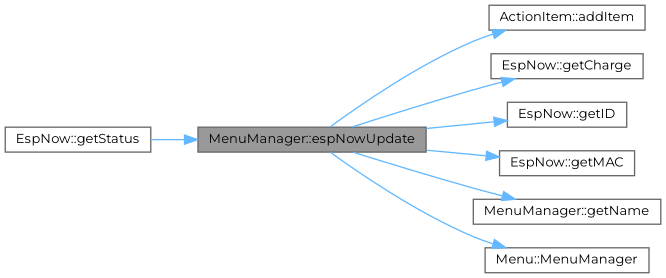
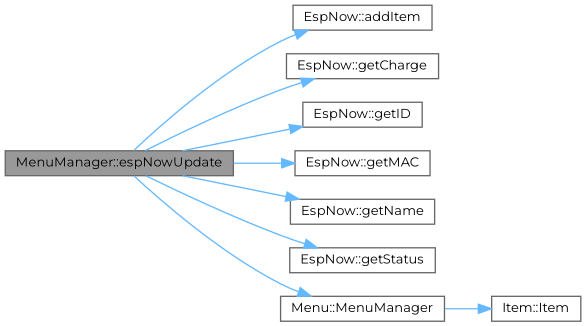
node "ActionItem::addItem": label "ActionItem::addItem" -> "EspNow::addItem"
edge "EspNow::getStatus" -> "MenuManager::espNowUpdate": reversed
node "MenuManager::getName": label "MenuManager::getName" -> "EspNow::getName"
node "Item::Item": added
